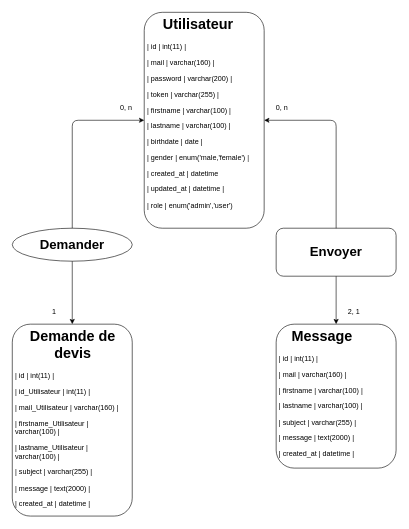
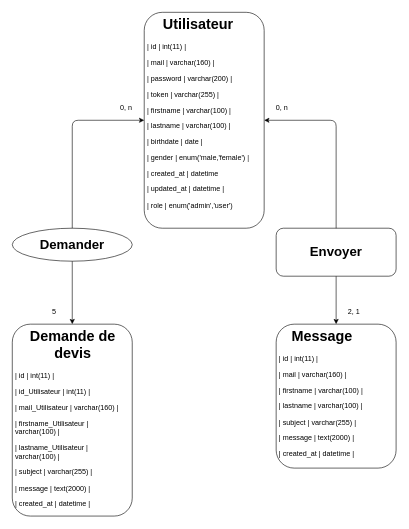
node "1": label "1" -> "5"
